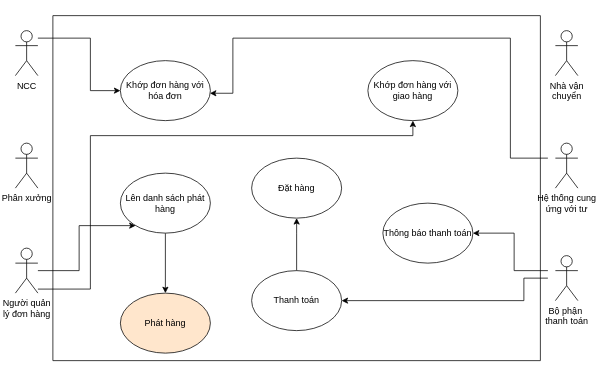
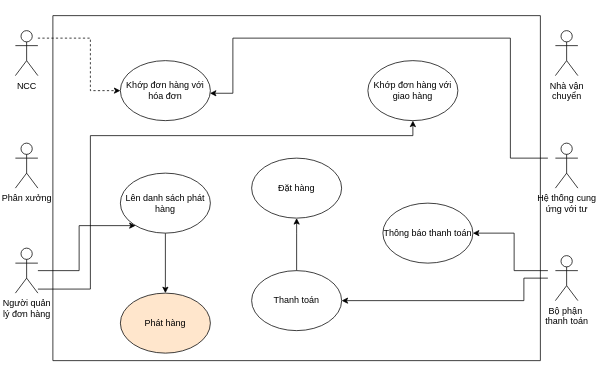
edge "NCC" -> "Khớp đơn hàng với hóa đơn": style solid -> dashed
